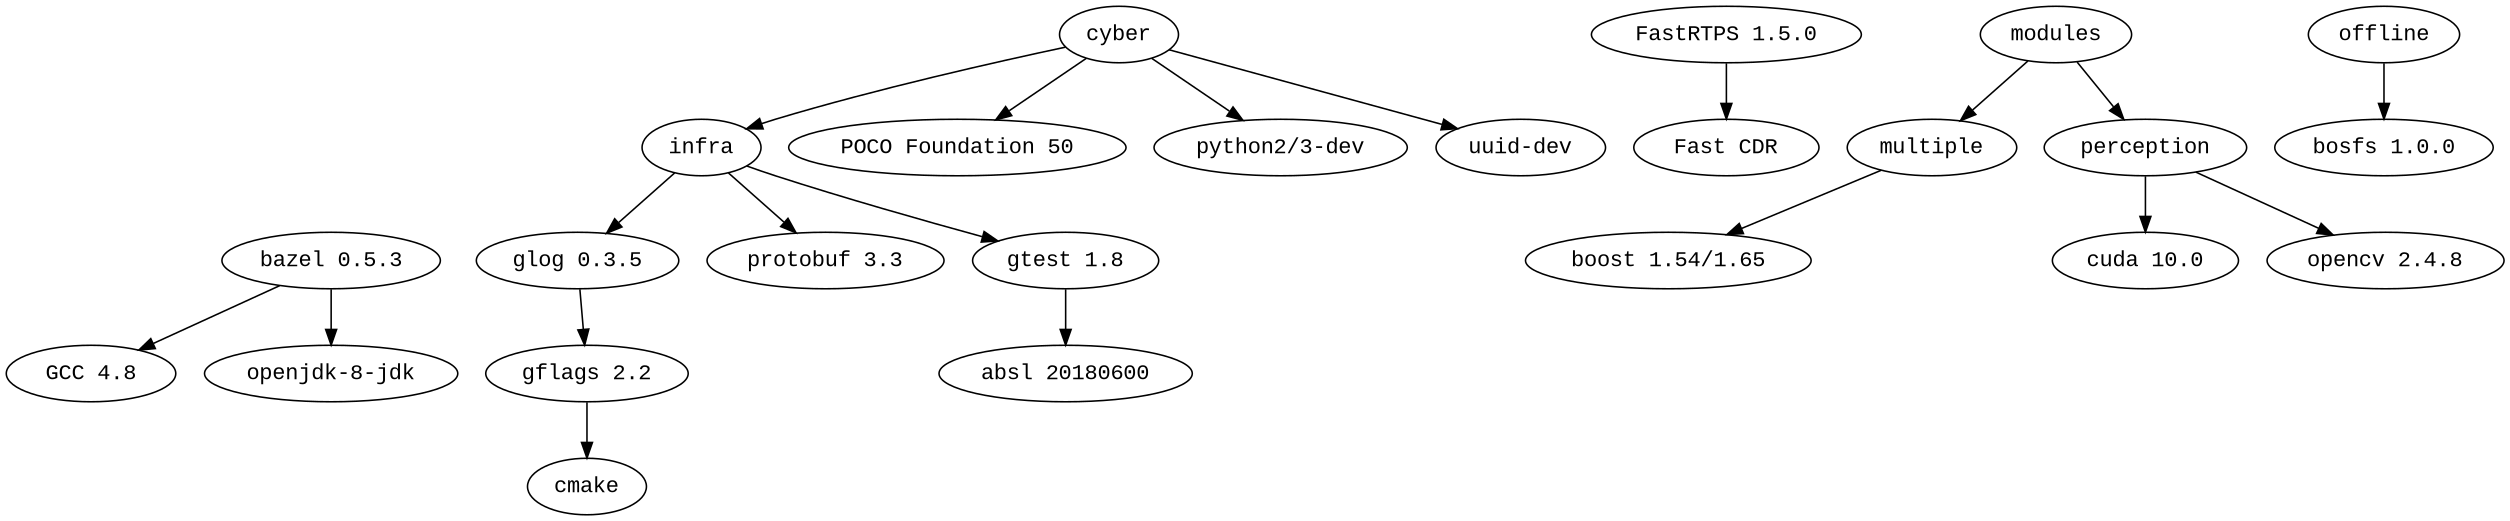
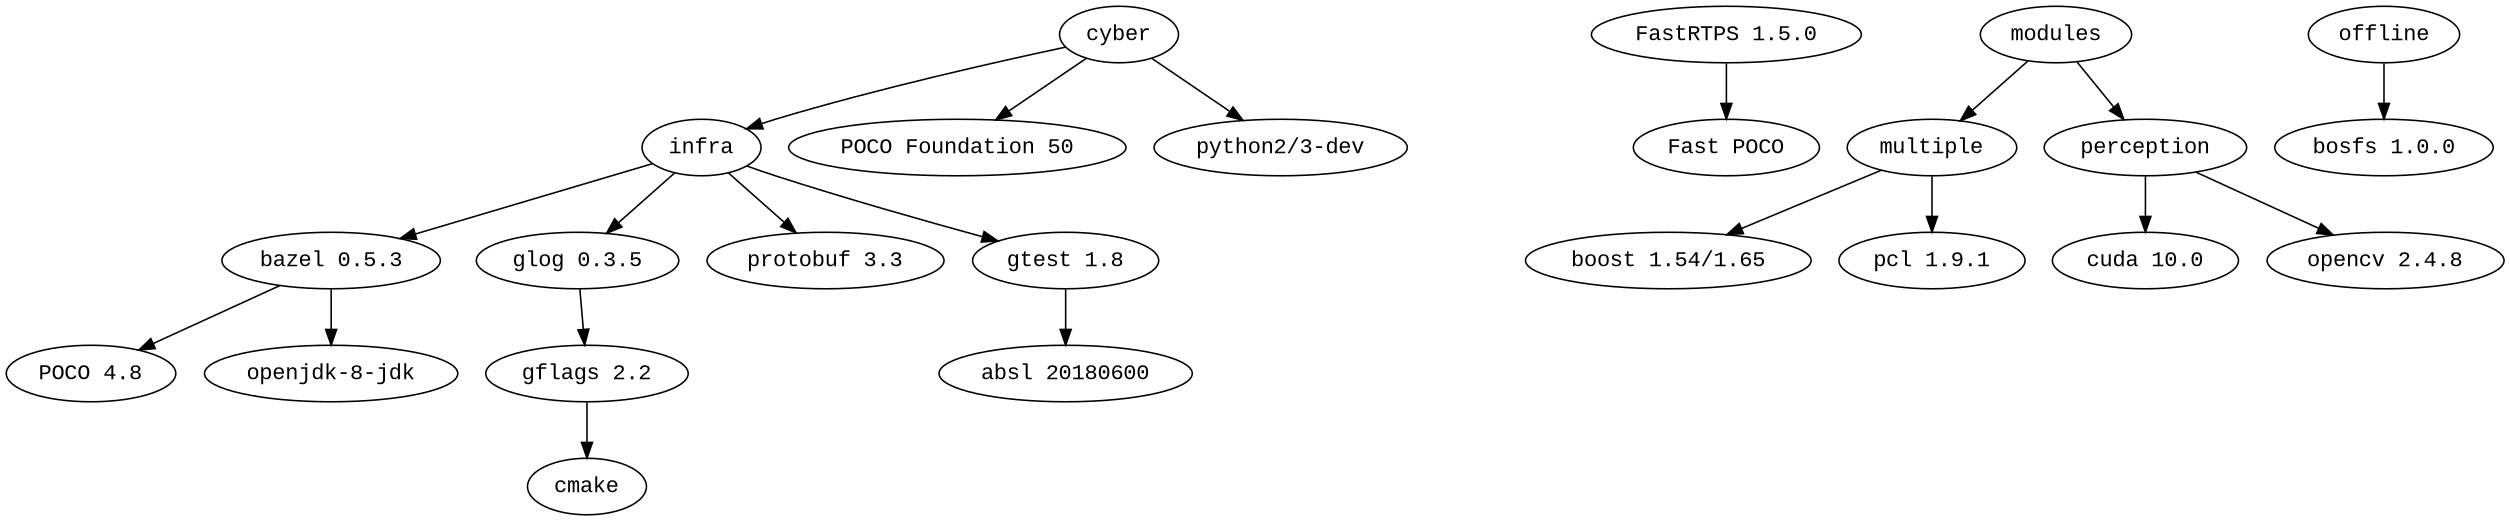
node "uuid-dev": removed
node "Fast CDR": label "Fast CDR" -> "Fast POCO"
edge "infra" -> "bazel 0.5.3": added
node "pcl 1.9.1": added
node "GCC 4.8": label "GCC 4.8" -> "POCO 4.8"
